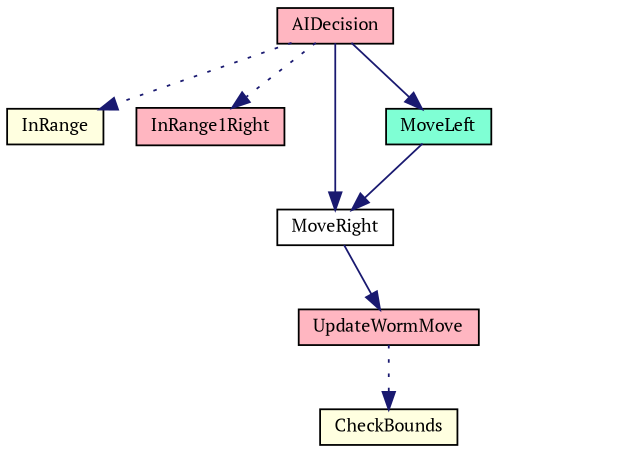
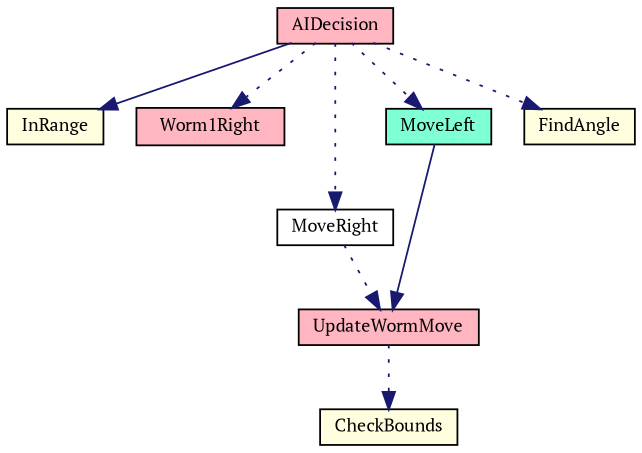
edge "AIDecision" -> "MoveLeft": style solid -> dotted
edge "AIDecision" -> "InRange": style dotted -> solid
edge "AIDecision" -> "MoveRight": style solid -> dotted
node "InRange1Right": label "InRange1Right" -> "Worm1Right"
node "FindAngle": added
edge "MoveLeft" -> "MoveRight": now "MoveLeft" -> "UpdateWormMove"
edge "MoveRight" -> "UpdateWormMove": style solid -> dotted
